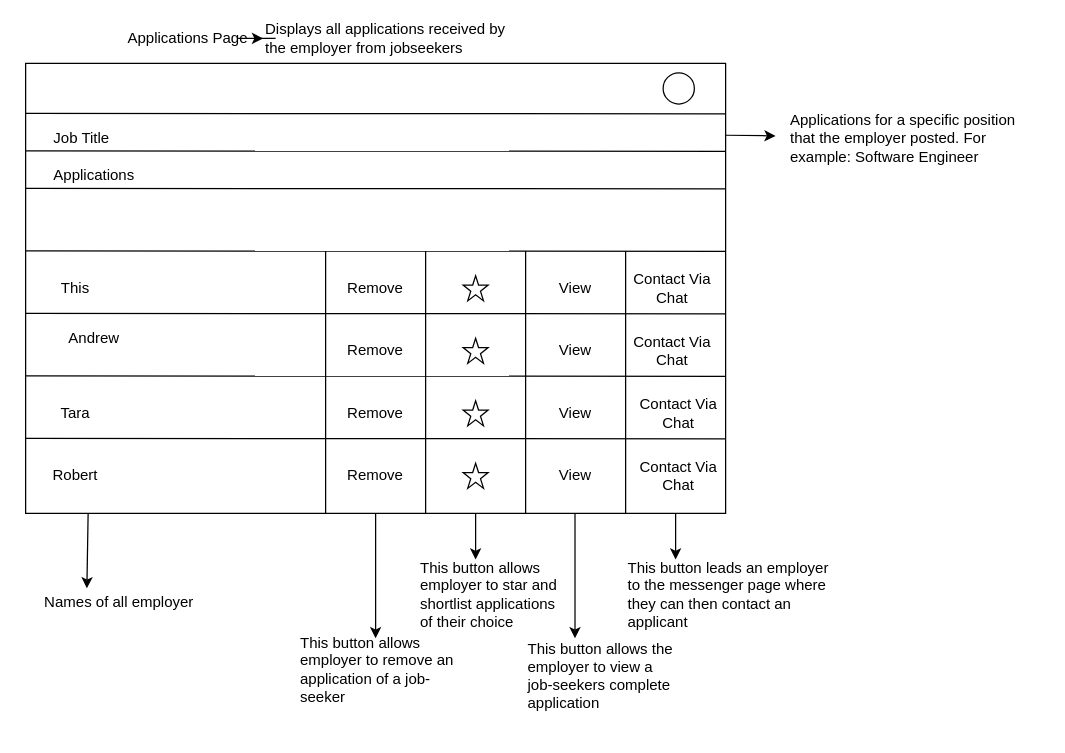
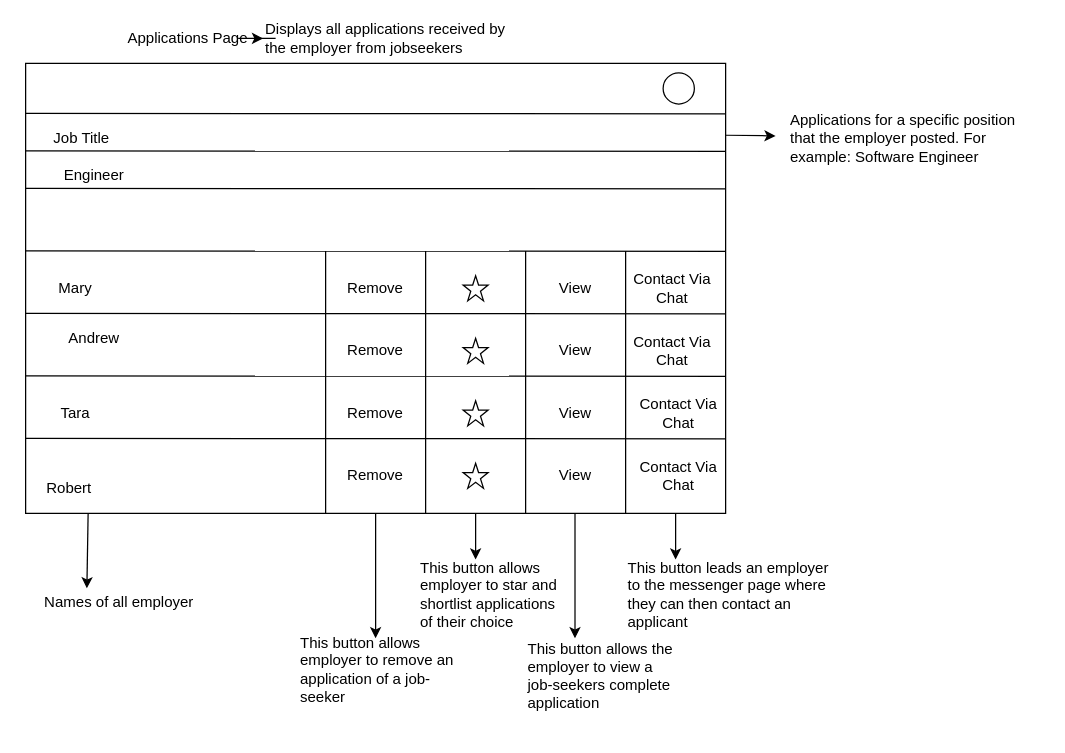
node "Applications": label "Applications" -> "Engineer"
node "This": label "This" -> "Mary"
node "Robert": moved (76, 476) -> (69, 488)
